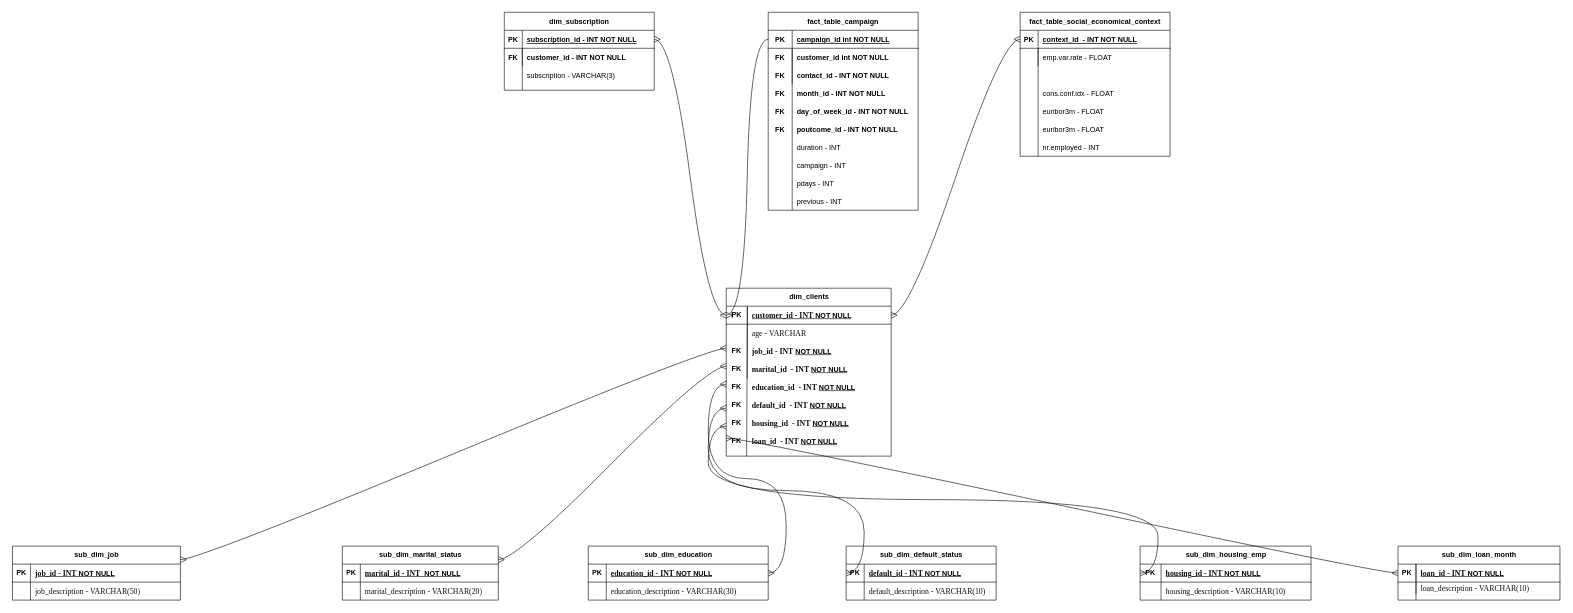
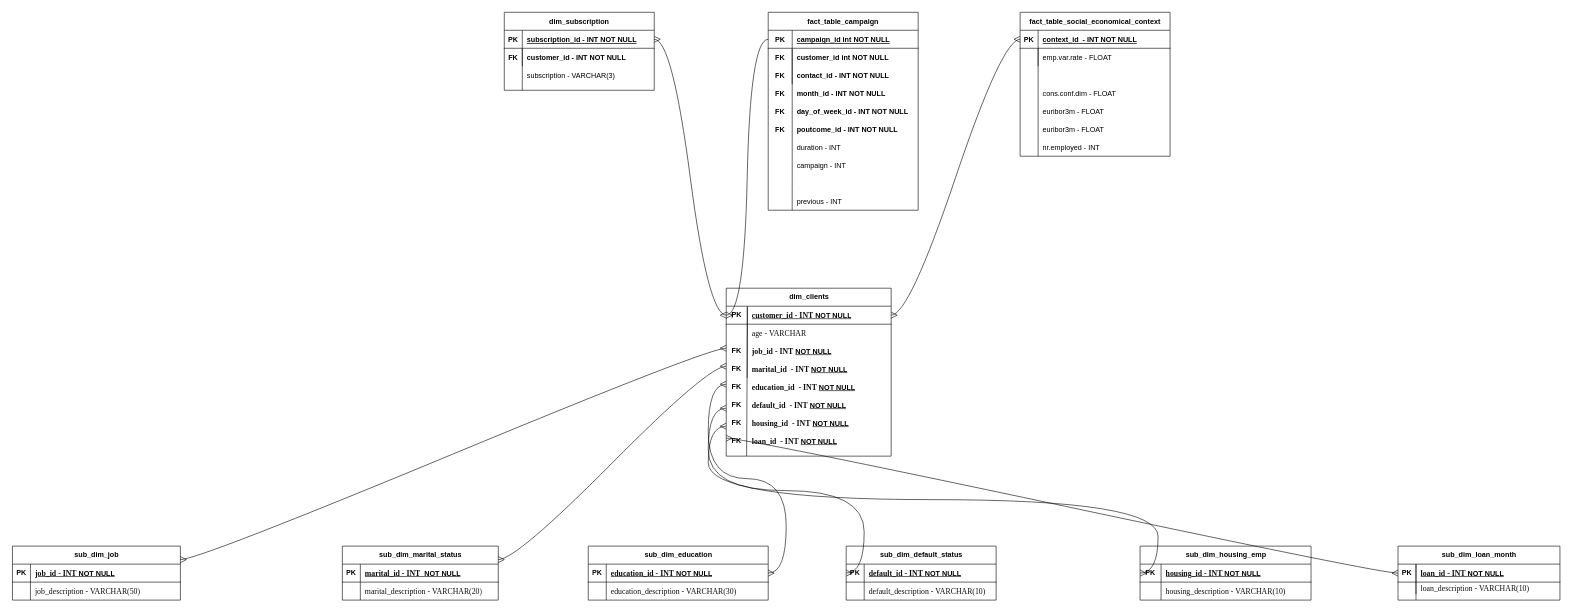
node "cons.conf.idx - FLOAT": label "cons.conf.idx - FLOAT" -> "cons.conf.dim - FLOAT"
node "pdays - INT": removed
